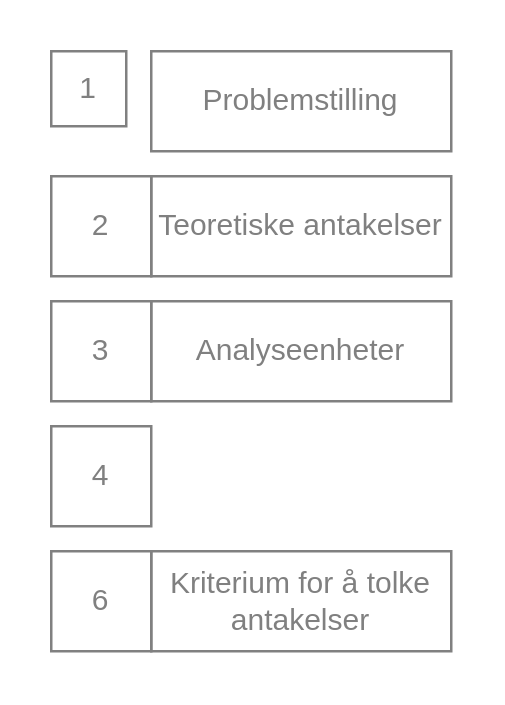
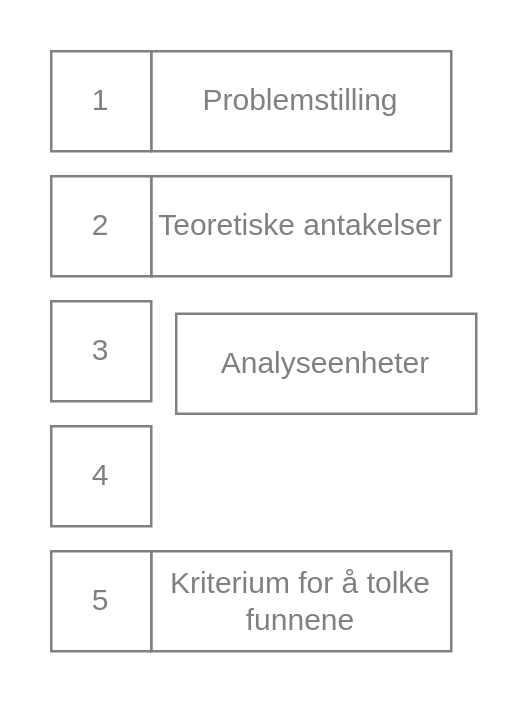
node "1": size 75x75 -> 100x100
node "Analyseenheter": moved (301, 351) -> (326, 364)
node "6": label "6" -> "5"
node "Kriterium for å tolke antakelser": label "Kriterium for å tolke antakelser" -> "Kriterium for å tolke funnene"
